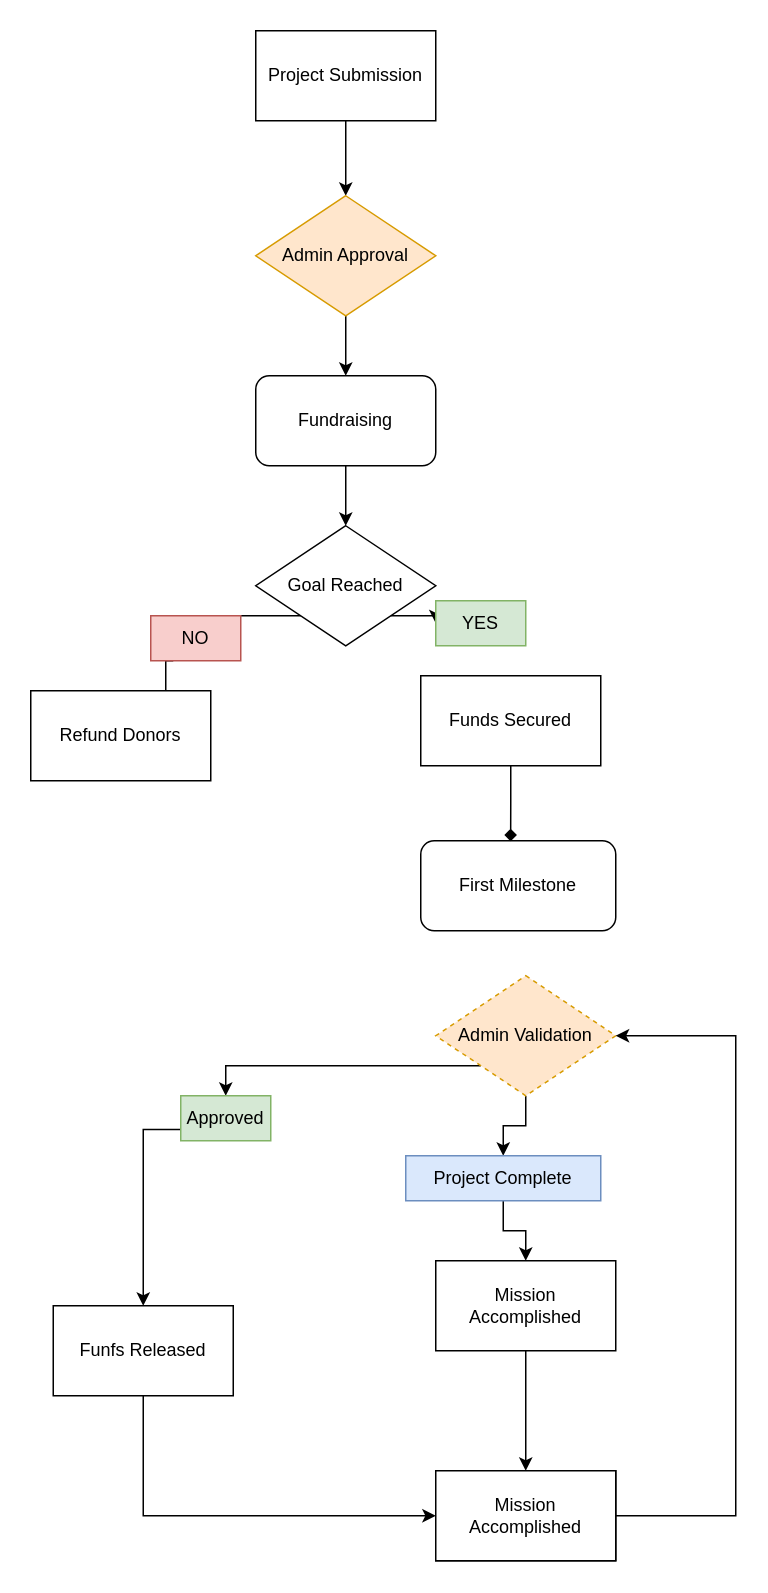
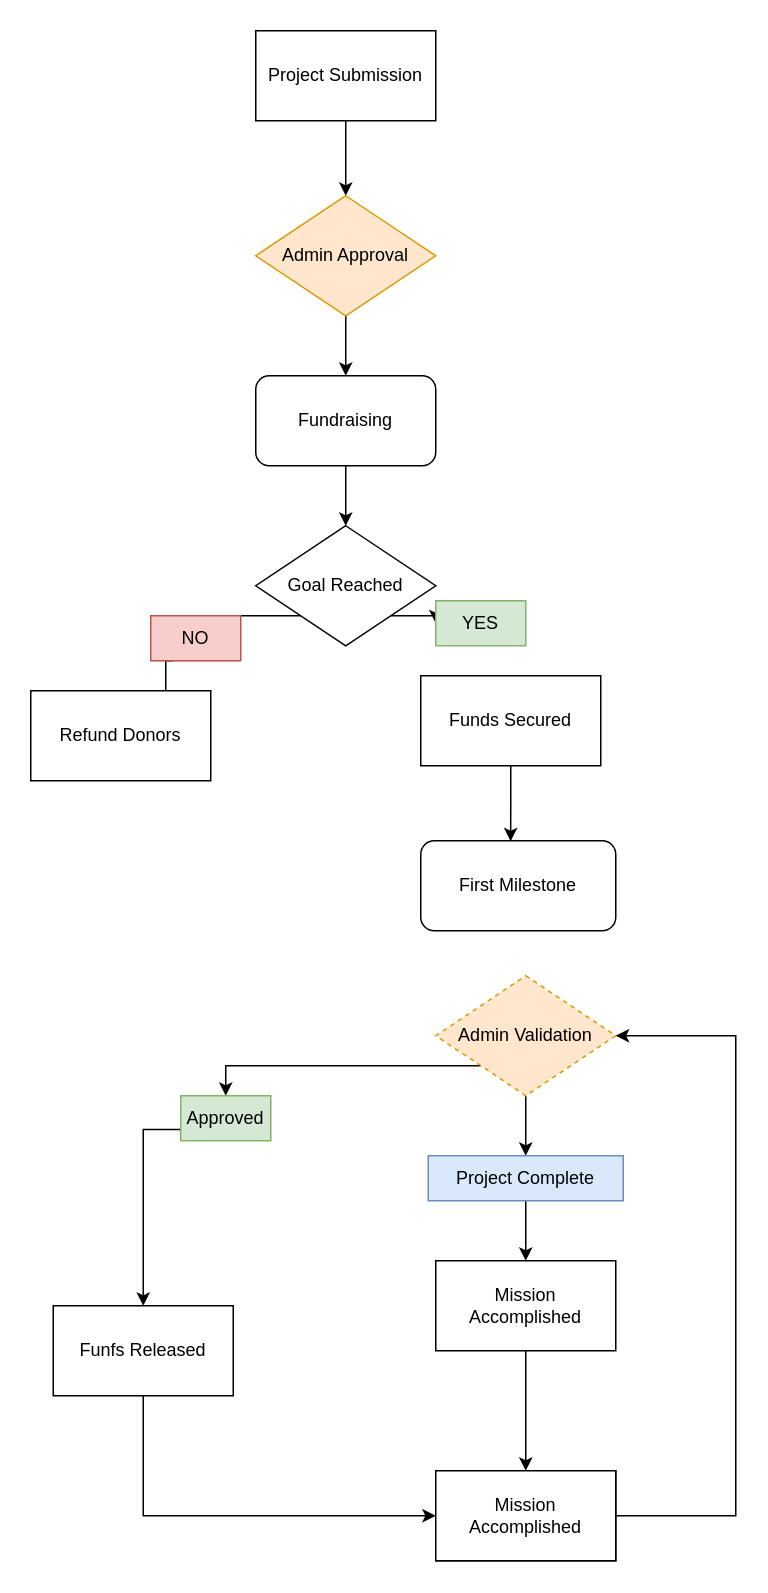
edge "Funds Secured" -> "First Milestone": arrowhead diamond -> classic
node "Project Complete": moved (503, 1178) -> (526, 1178)
